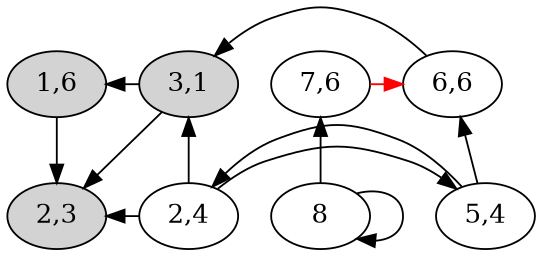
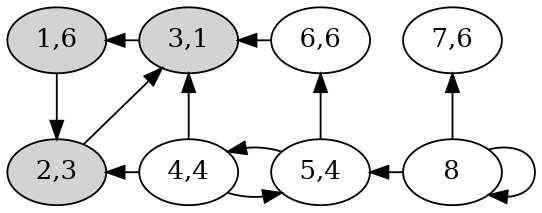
edge "7,6" -> "6,6": removed
edge "3,1" -> "2,3": reversed
edge "8" -> "5,4": added
node "2,4": label "2,4" -> "4,4"
